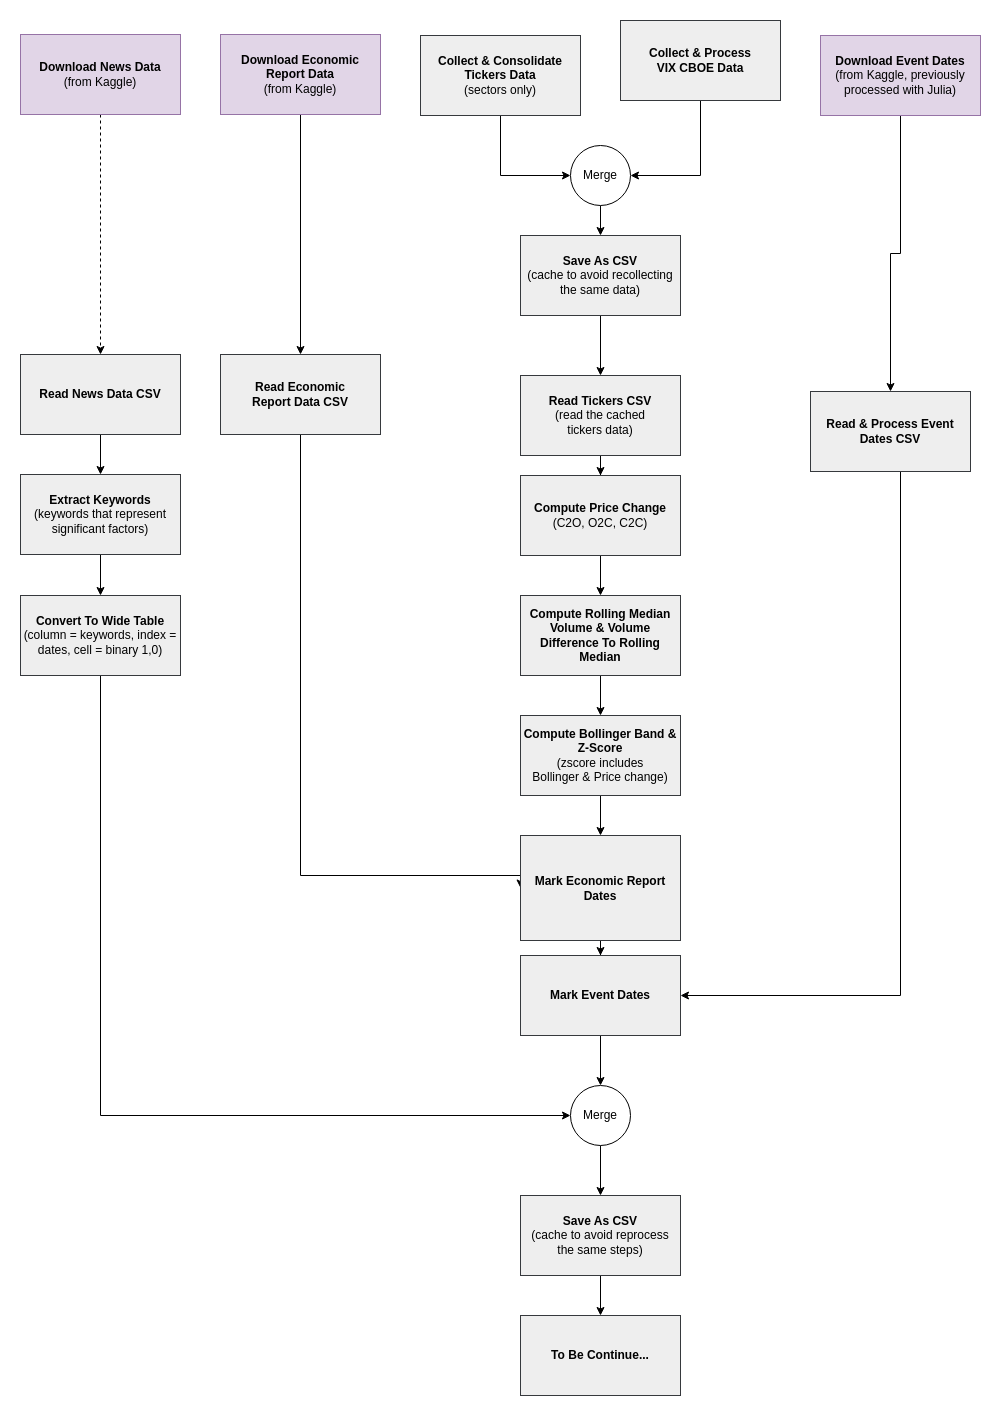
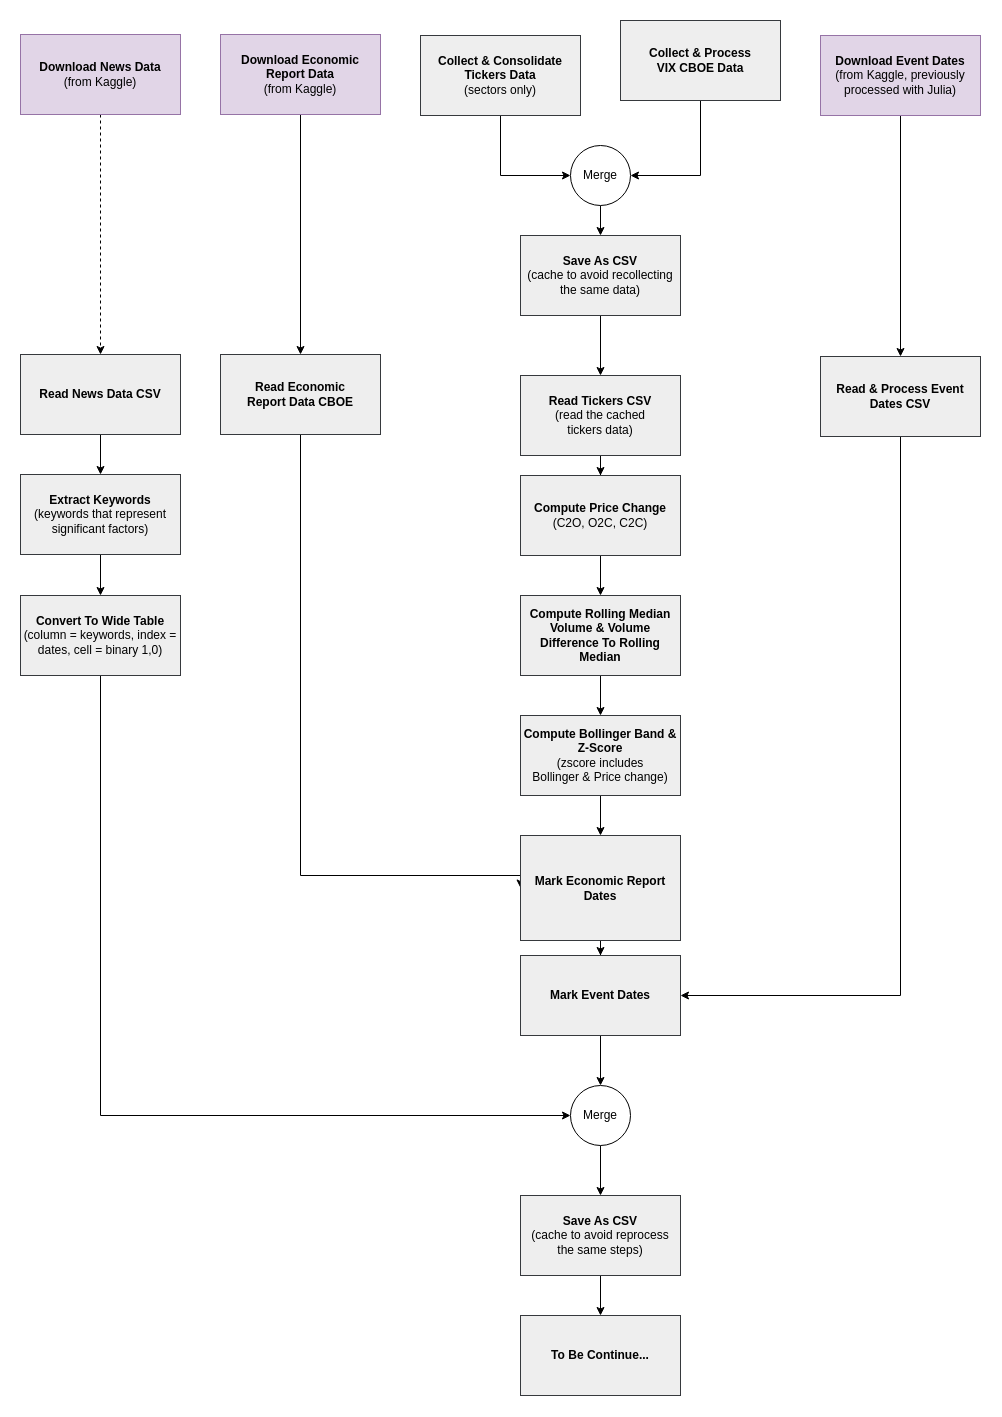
node "Read Economic Report Data CSV": label "Read Economic Report Data CSV" -> "Read Economic Report Data CBOE"
node "Read & Process Event Dates CSV": moved (891, 432) -> (901, 397)
